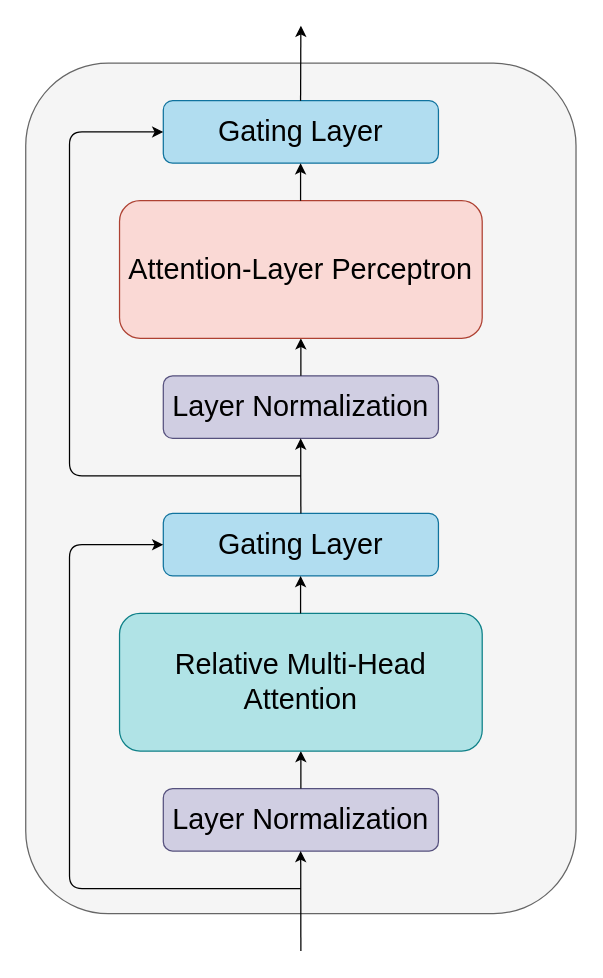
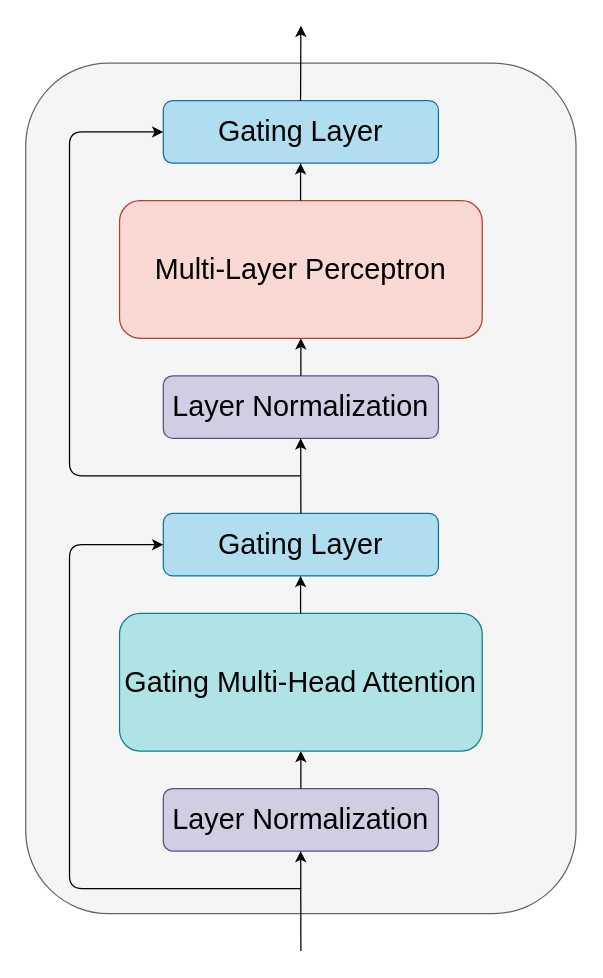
node "Attention-Layer Perceptron": label "Attention-Layer Perceptron" -> "Multi-Layer Perceptron"
node "Relative Multi-Head Attention": label "Relative Multi-Head Attention" -> "Gating Multi-Head Attention"
